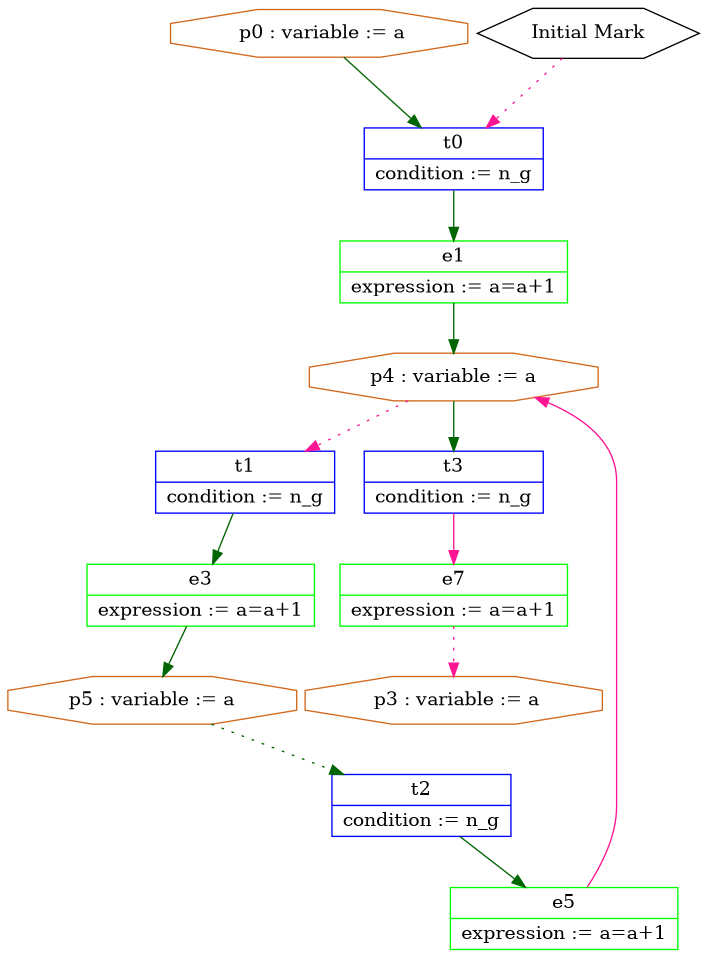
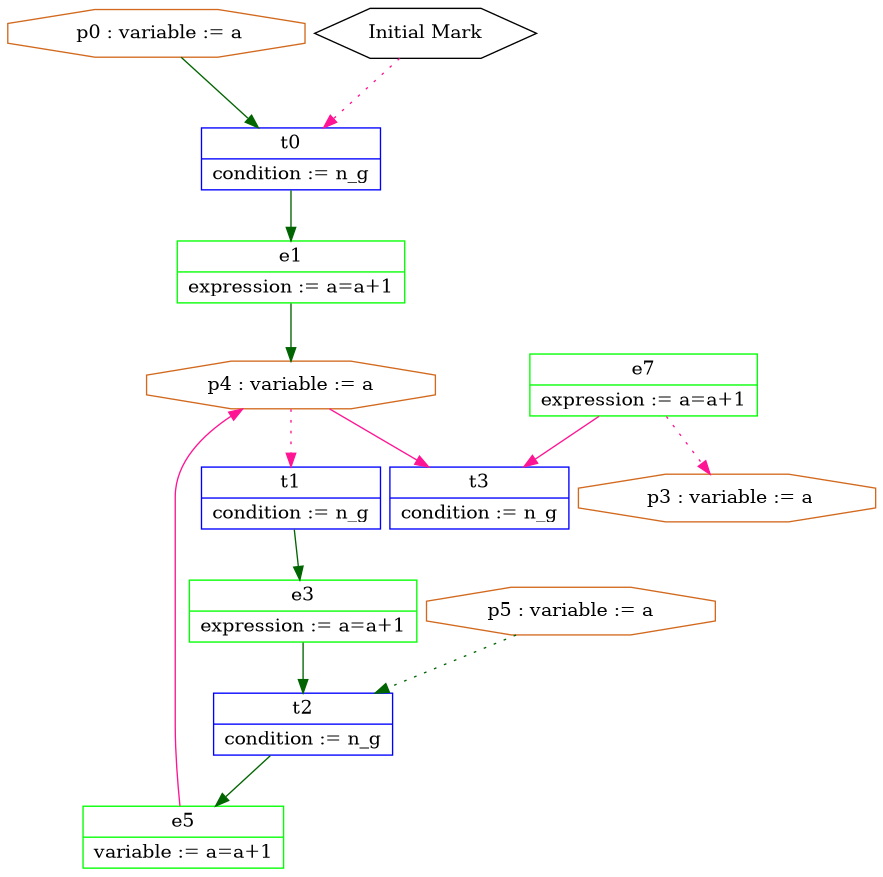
edge "p4 : variable := a" -> "t3": color darkgreen -> deeppink
edge "t3" -> "e7": reversed
edge "e3" -> "p5 : variable := a": now "e3" -> "t2"
node "e5": text "expression := a=a+1" -> "variable := a=a+1"
